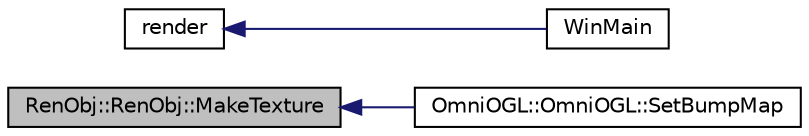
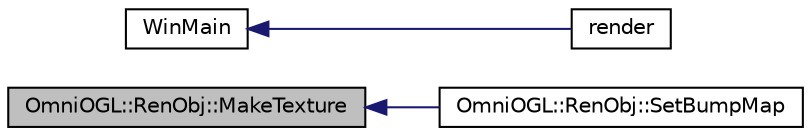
edge "WinMain" -> "render": reversed
node "RenObj::RenObj::MakeTexture": label "RenObj::RenObj::MakeTexture" -> "OmniOGL::RenObj::MakeTexture"
node "OmniOGL::OmniOGL::SetBumpMap": label "OmniOGL::OmniOGL::SetBumpMap" -> "OmniOGL::RenObj::SetBumpMap"
